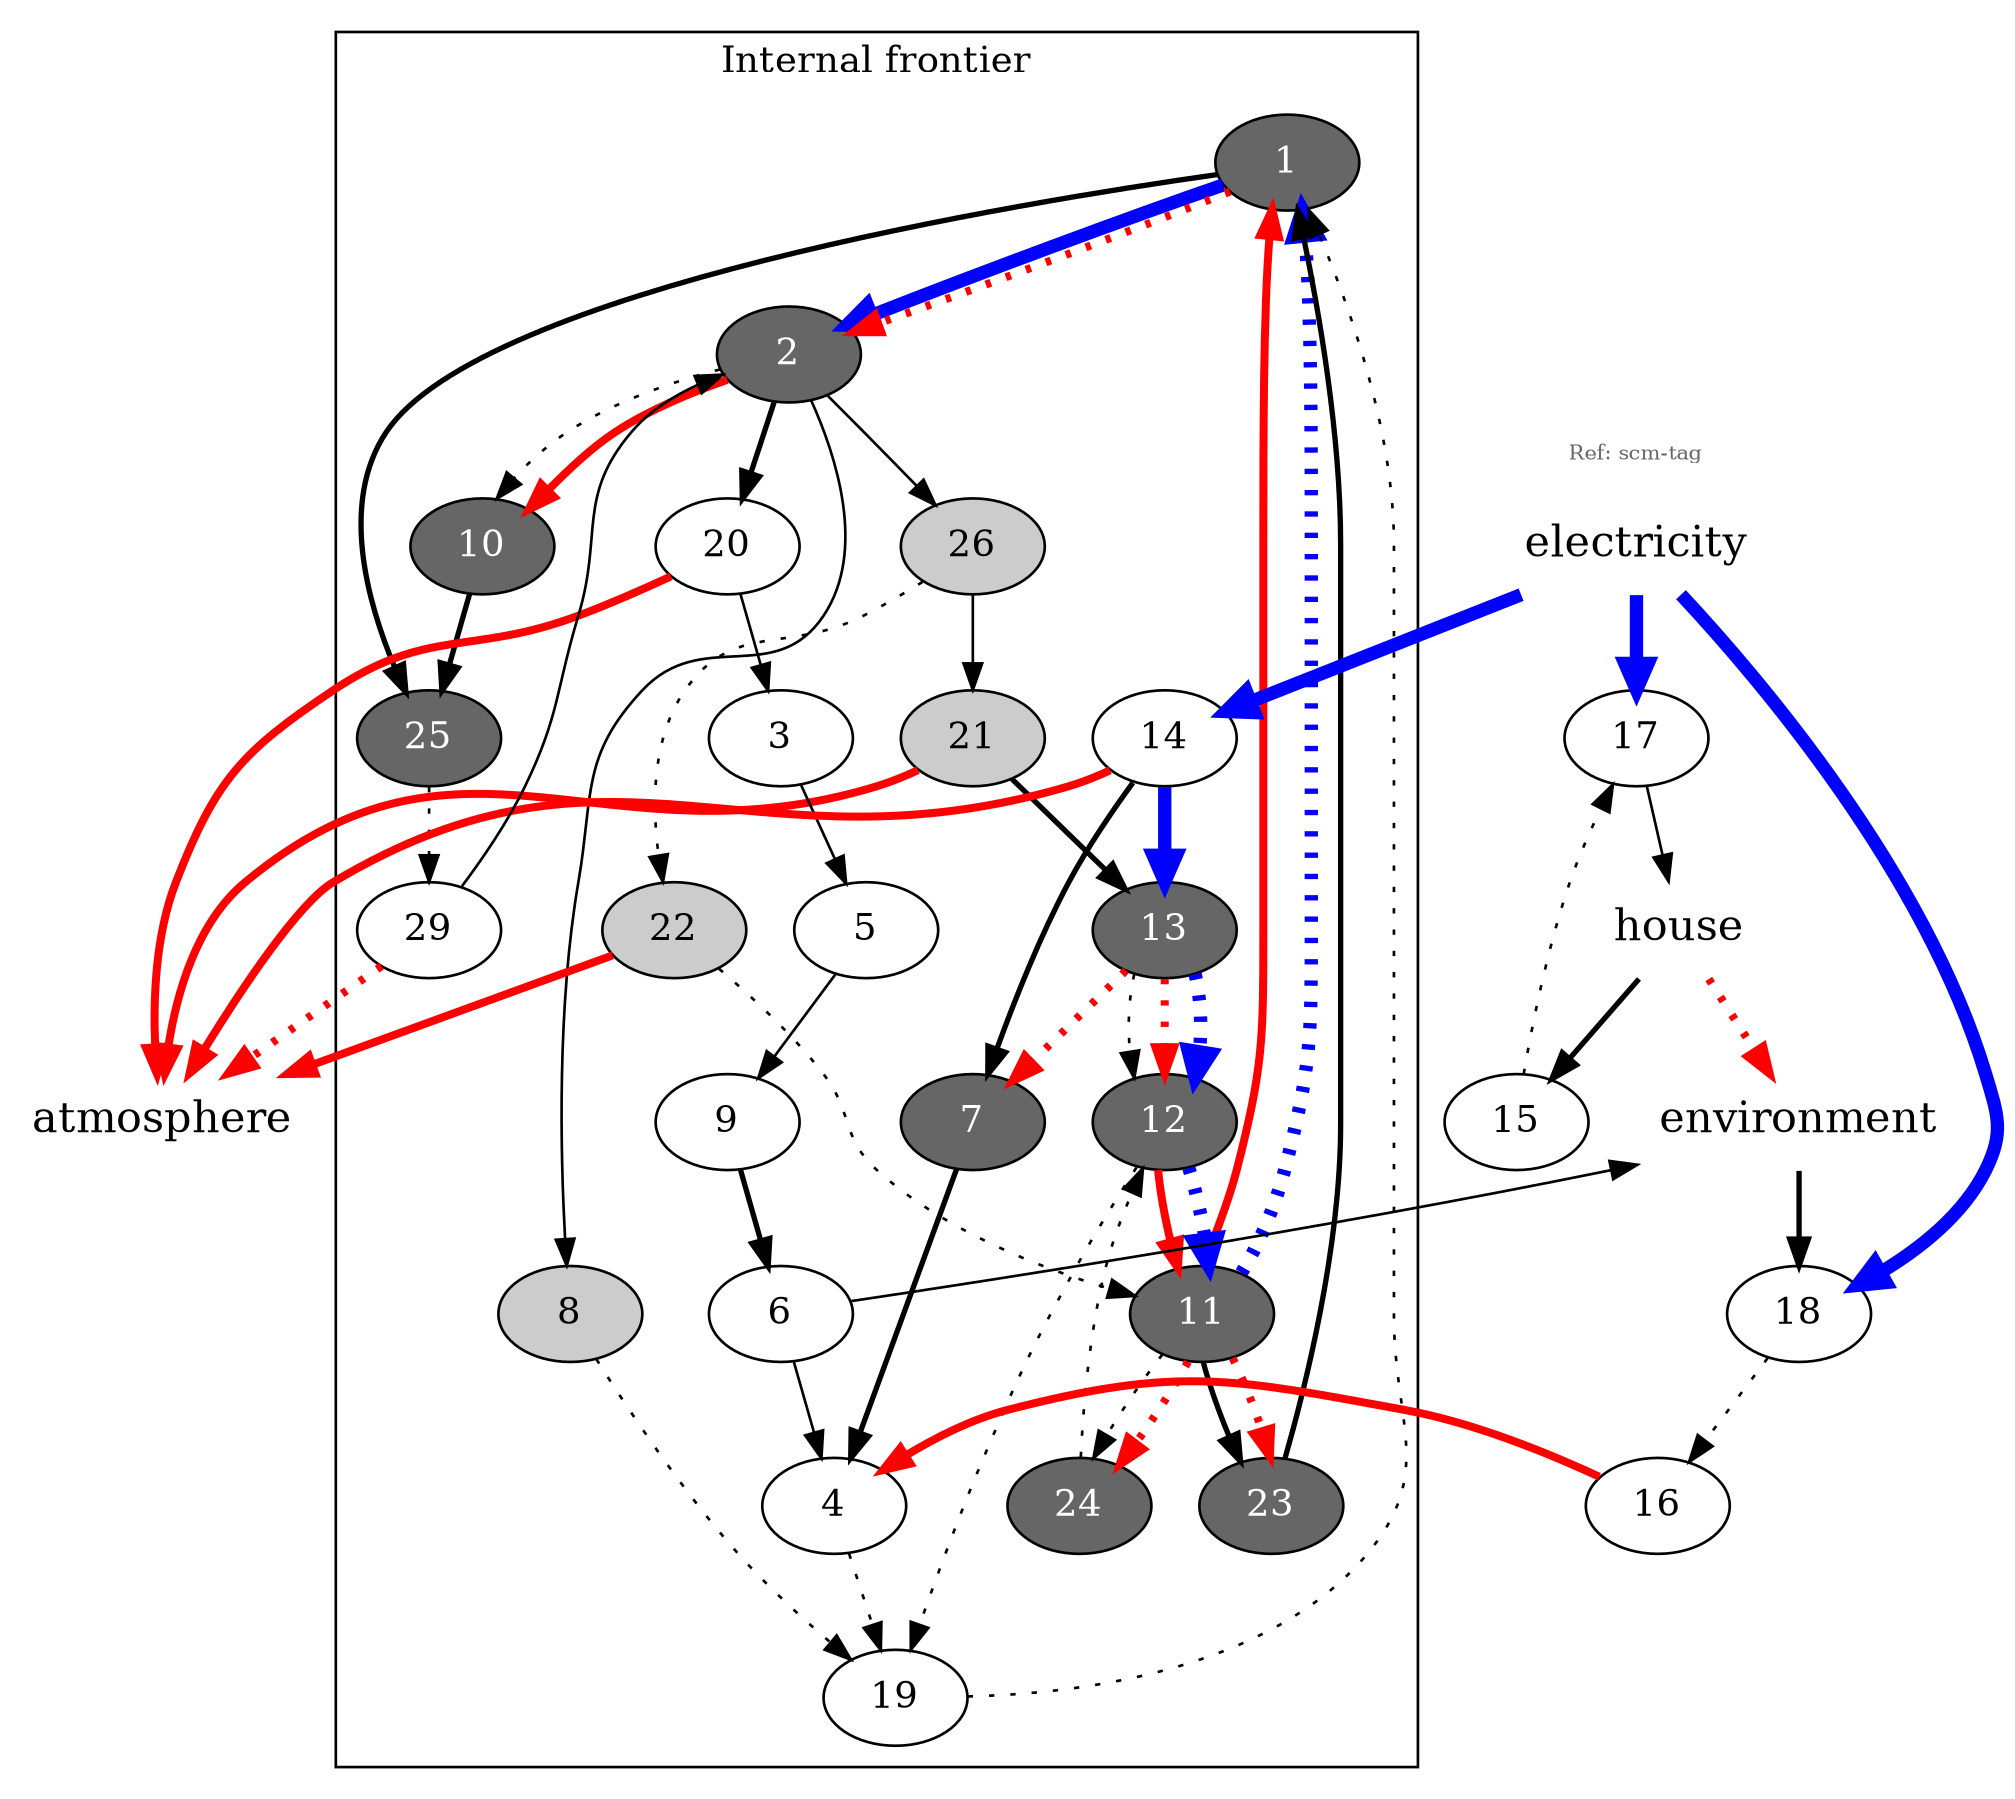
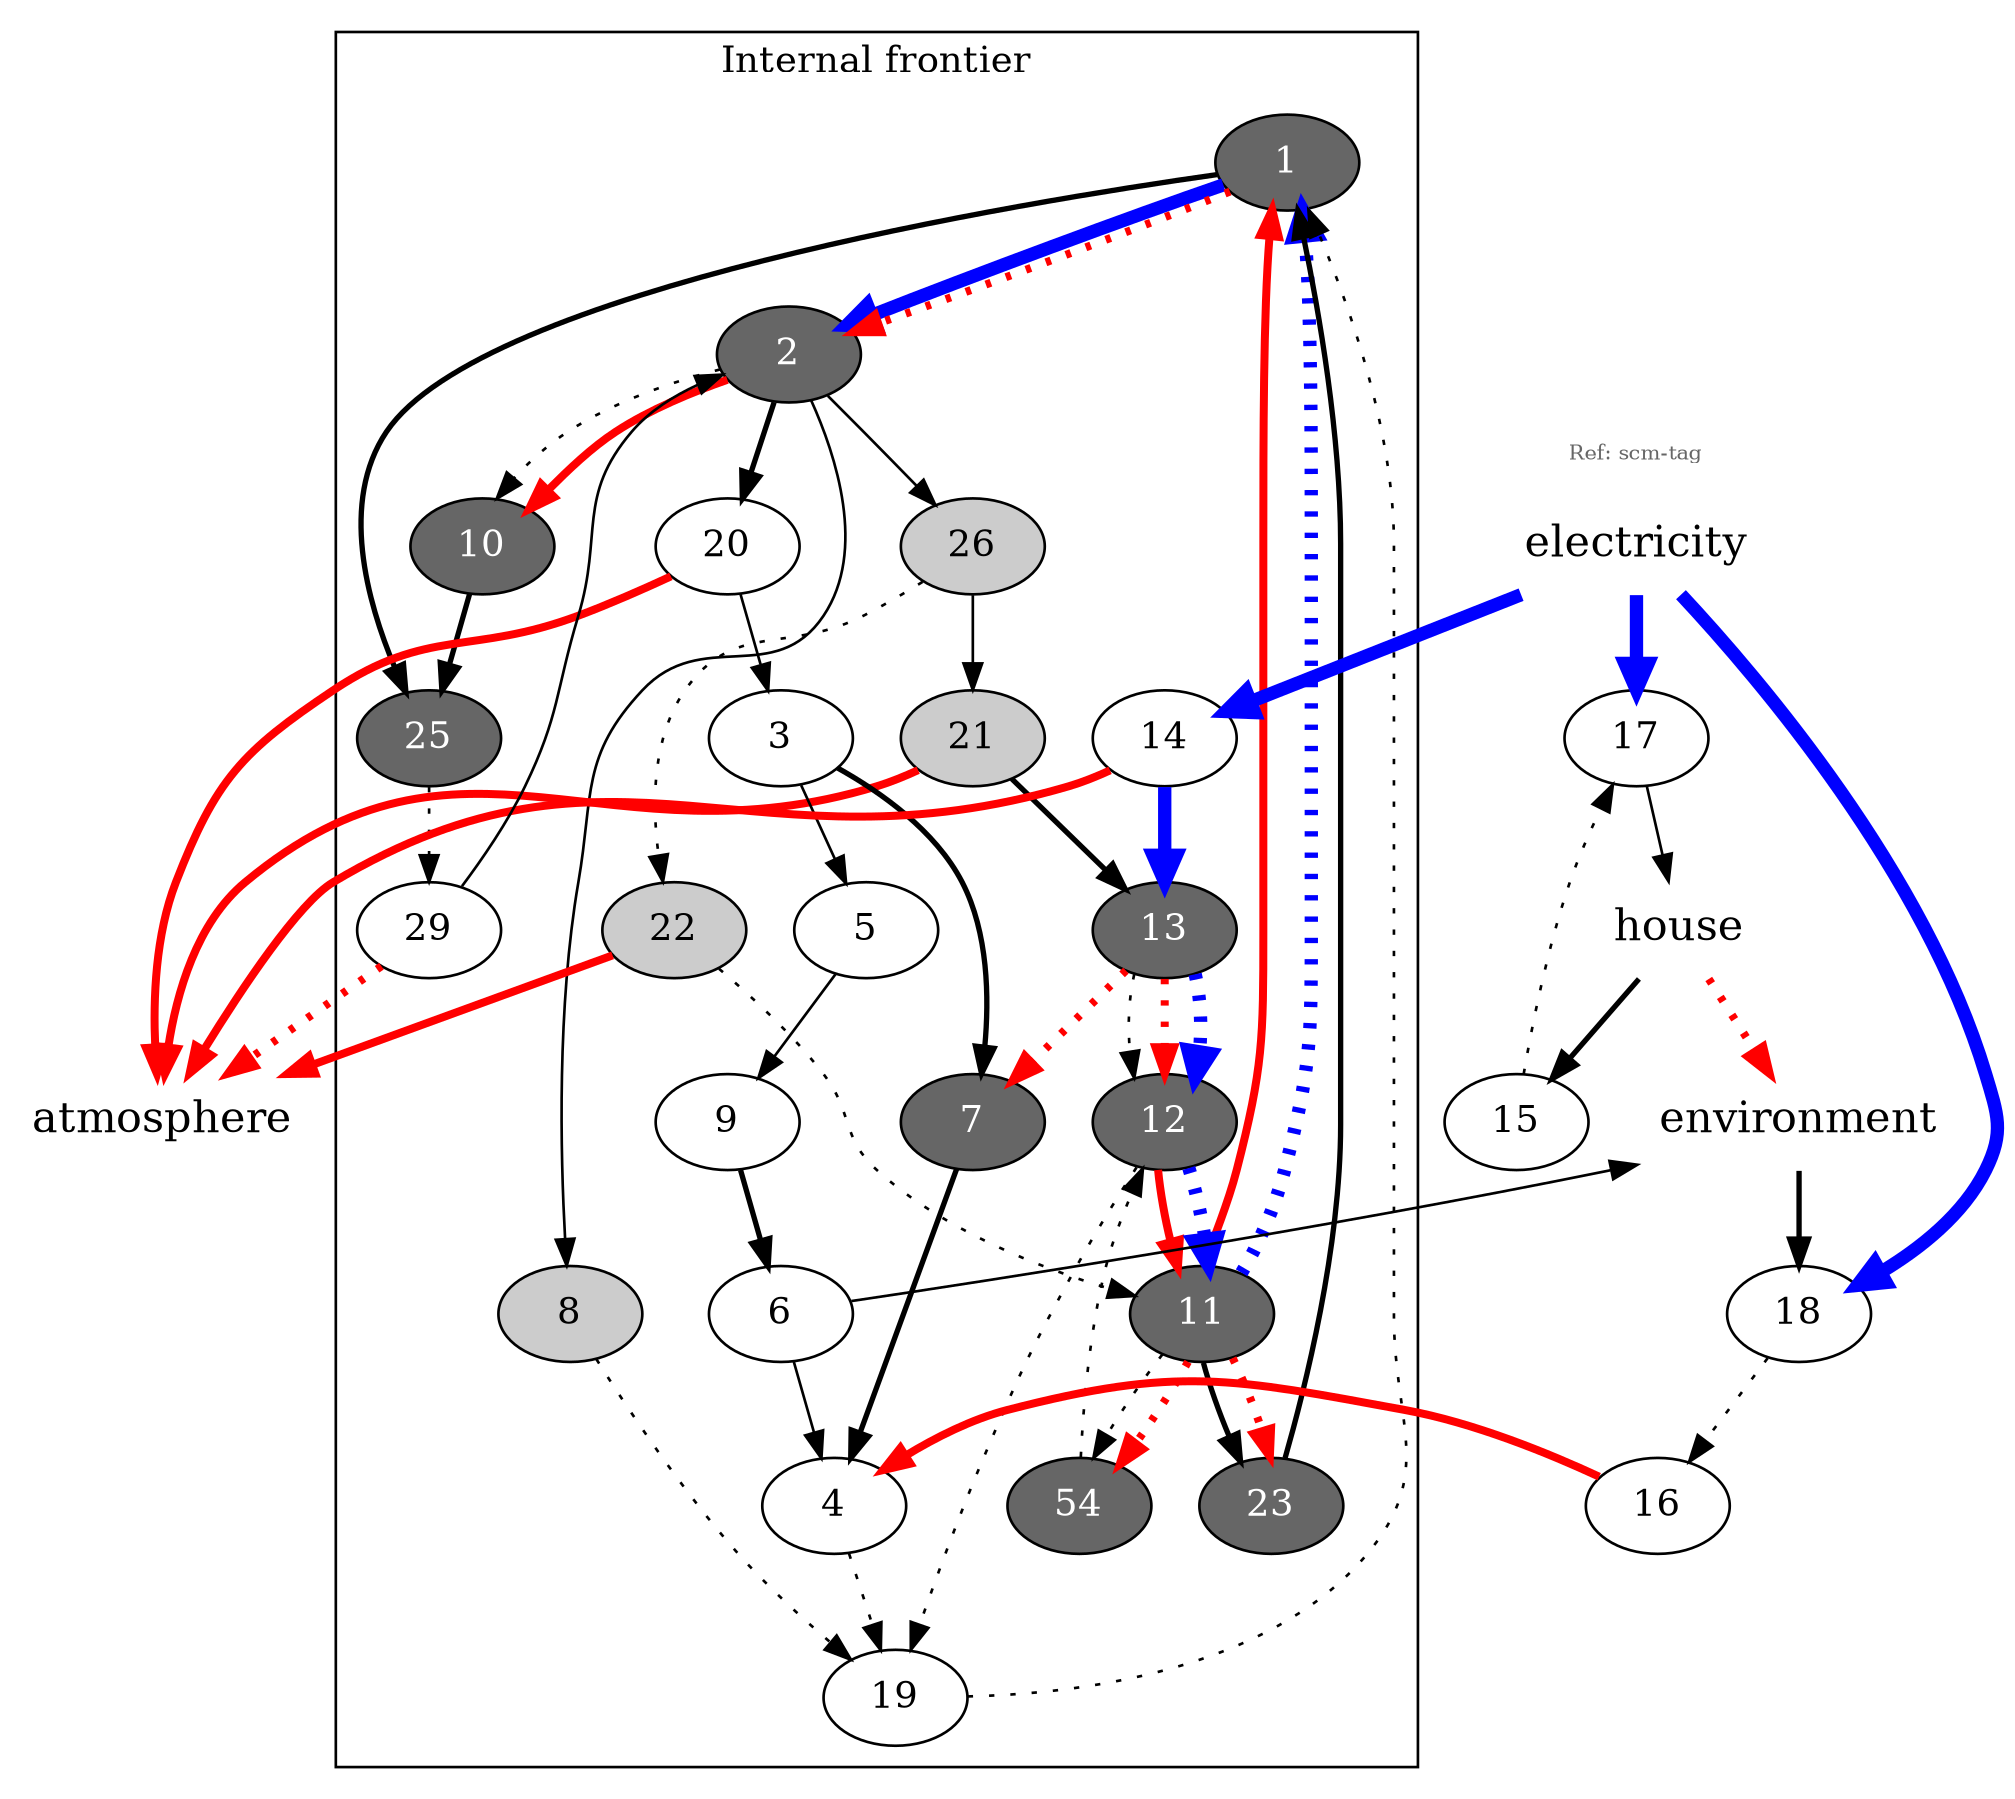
edge "14" -> "7": now "3" -> "7"
node "24": label "24" -> "54"
